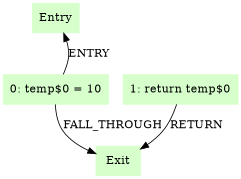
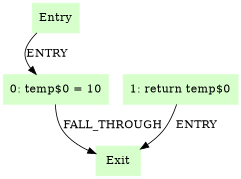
edge "0: temp$0 = 10" -> "Entry": reversed
edge "1: return temp$0" -> "Exit": label "RETURN" -> "ENTRY"
